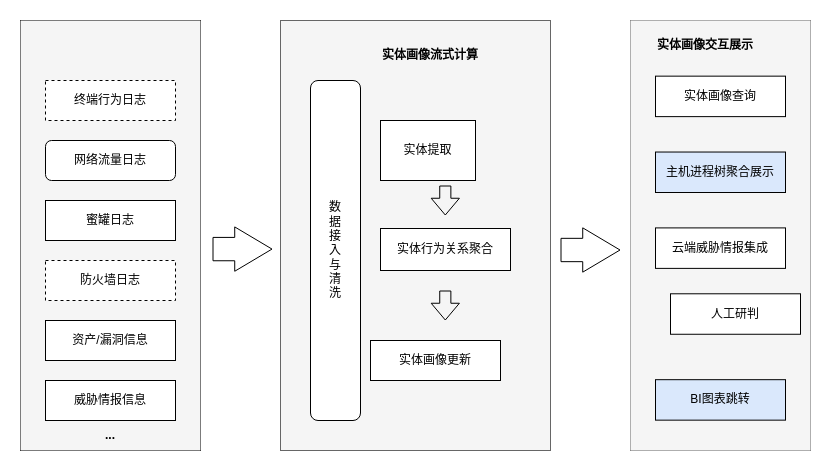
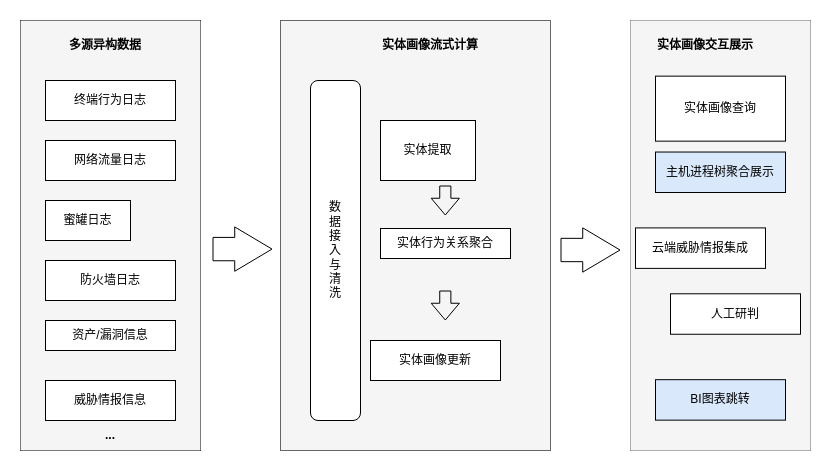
node "多源异构数据": added
node "实体画像流式计算": moved (431, 56) -> (431, 46)
node "实体画像查询": size 130x40 -> 130x65
node "终端行为日志": style dashed -> solid
node "网络流量日志": shape rounded rectangle -> rectangle
node "蜜罐日志": size 130x40 -> 85x40
node "云端威胁情报集成": moved (721, 248) -> (701, 248)
node "实体行为关系聚合": size 130x42 -> 130x30
node "防火墙日志": style dashed -> solid
node "资产/漏洞信息": size 130x40 -> 130x30
